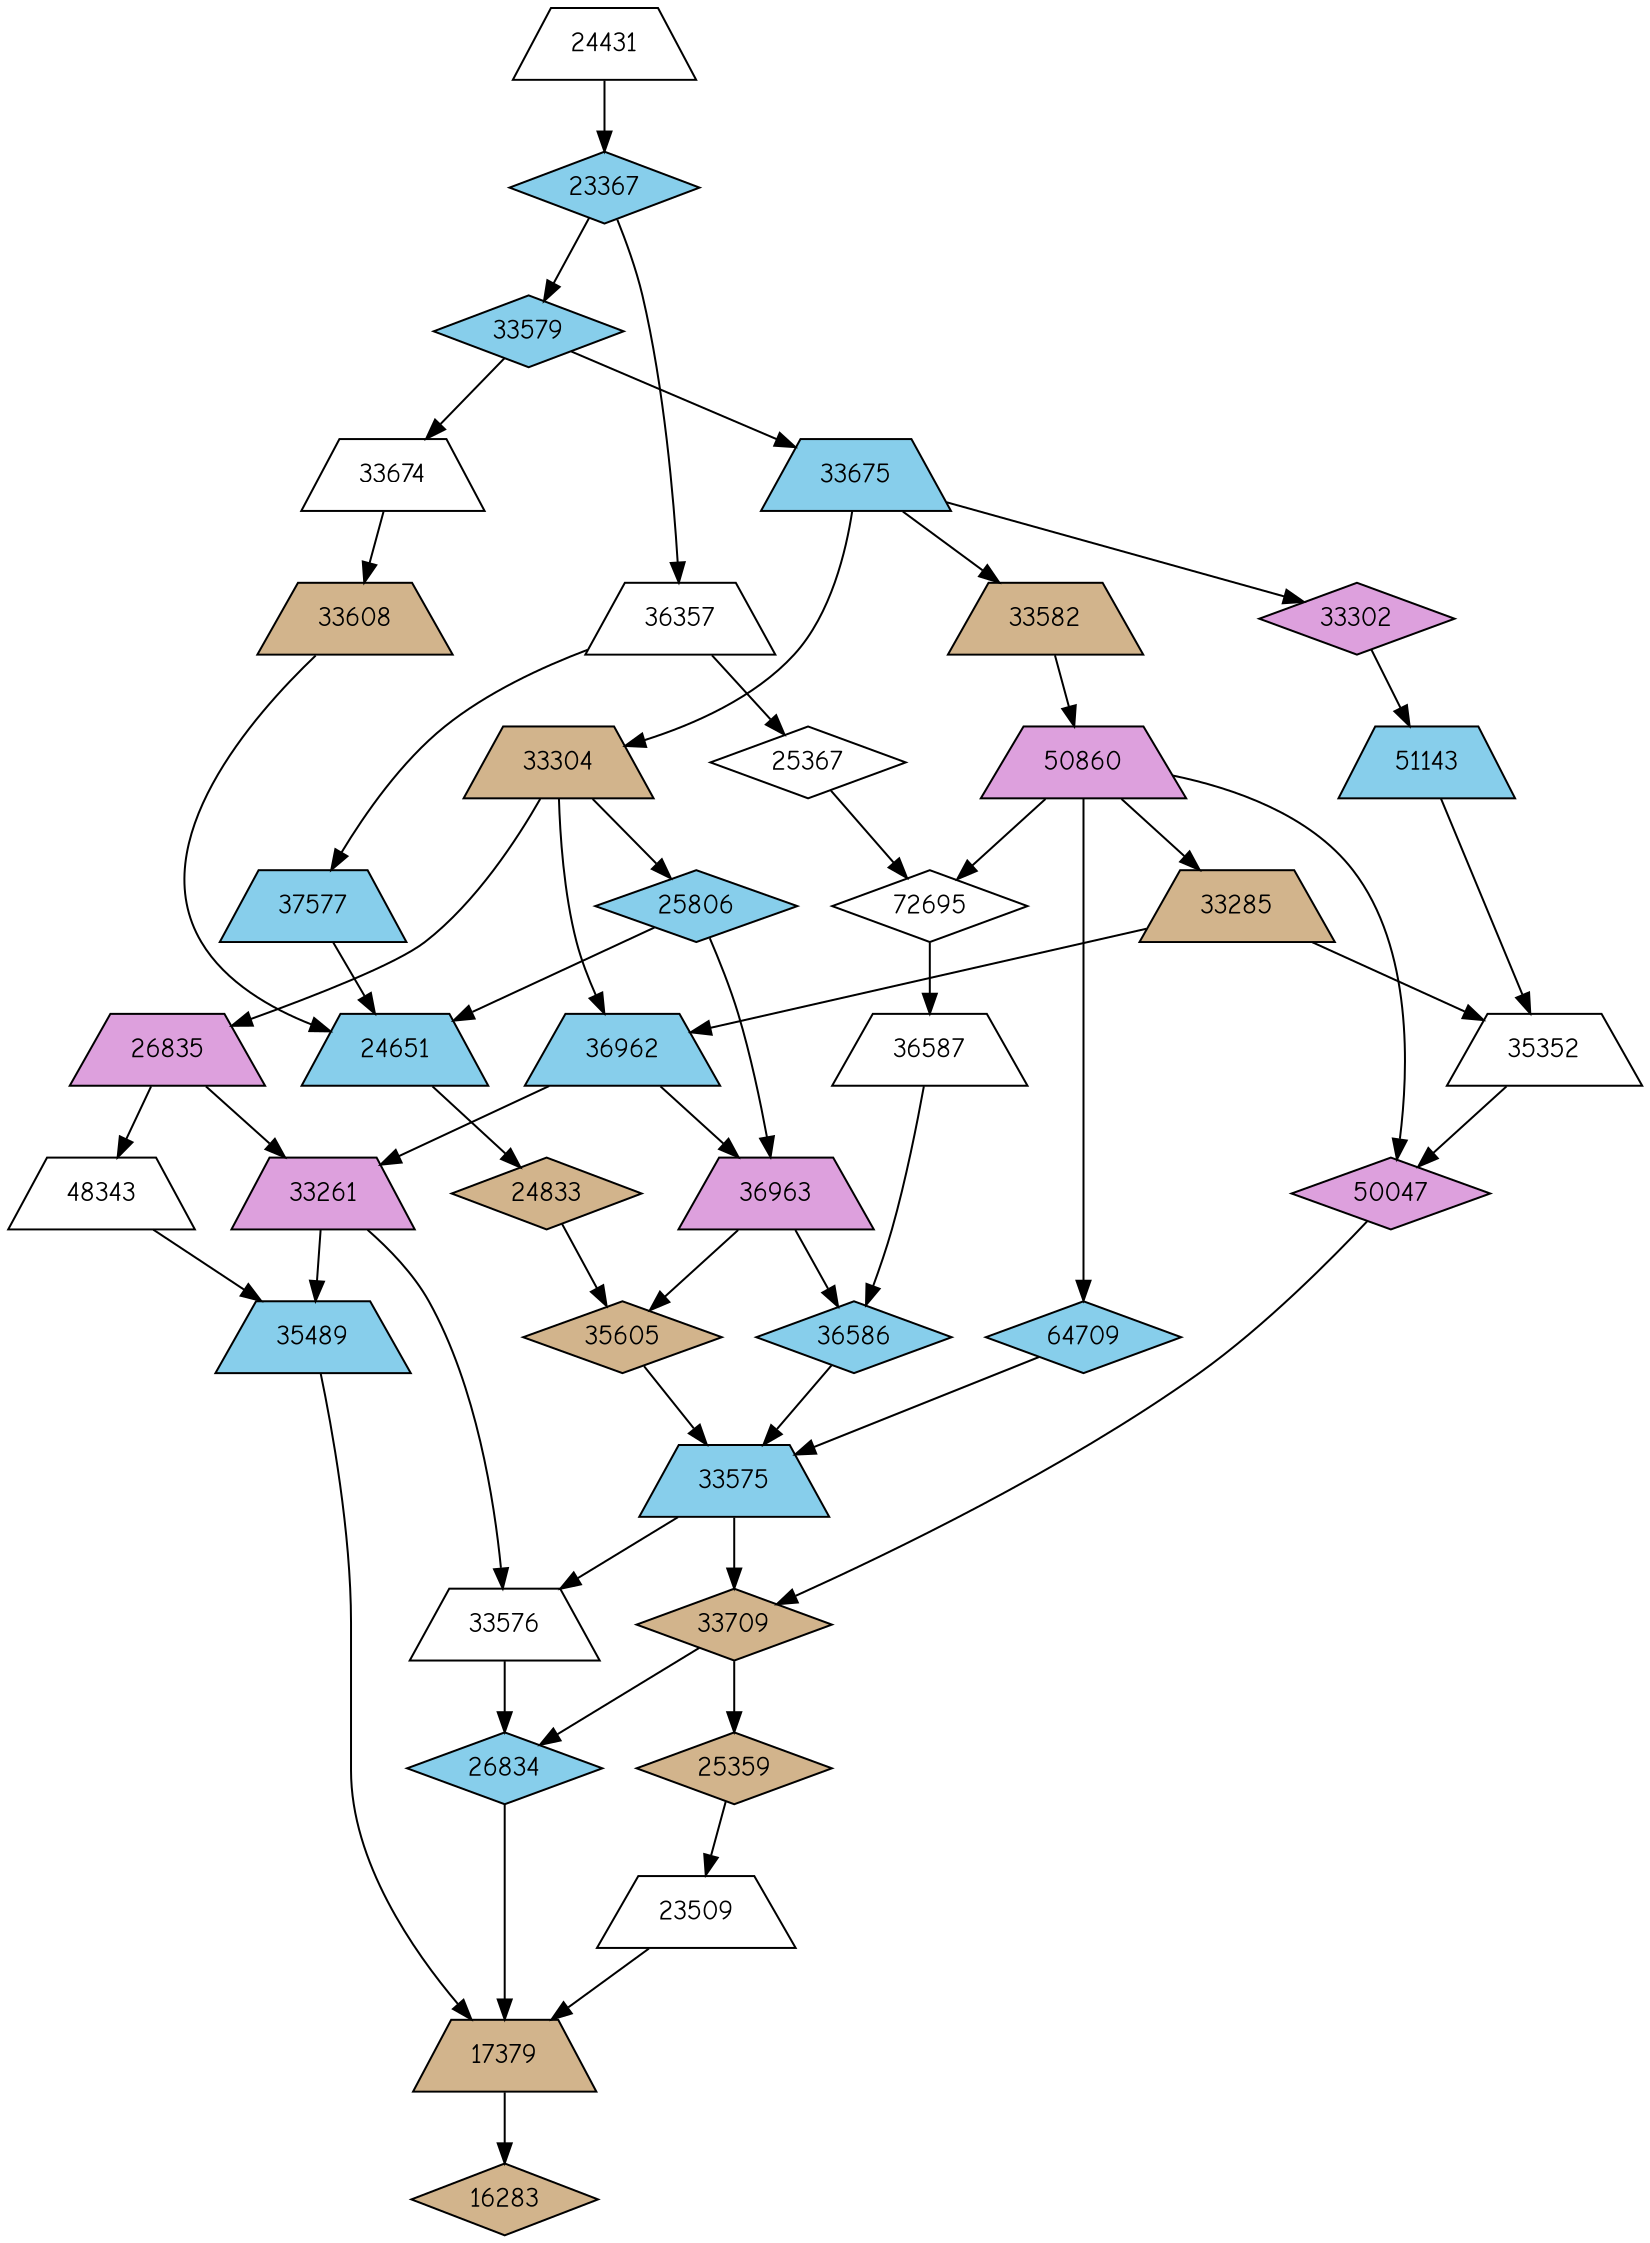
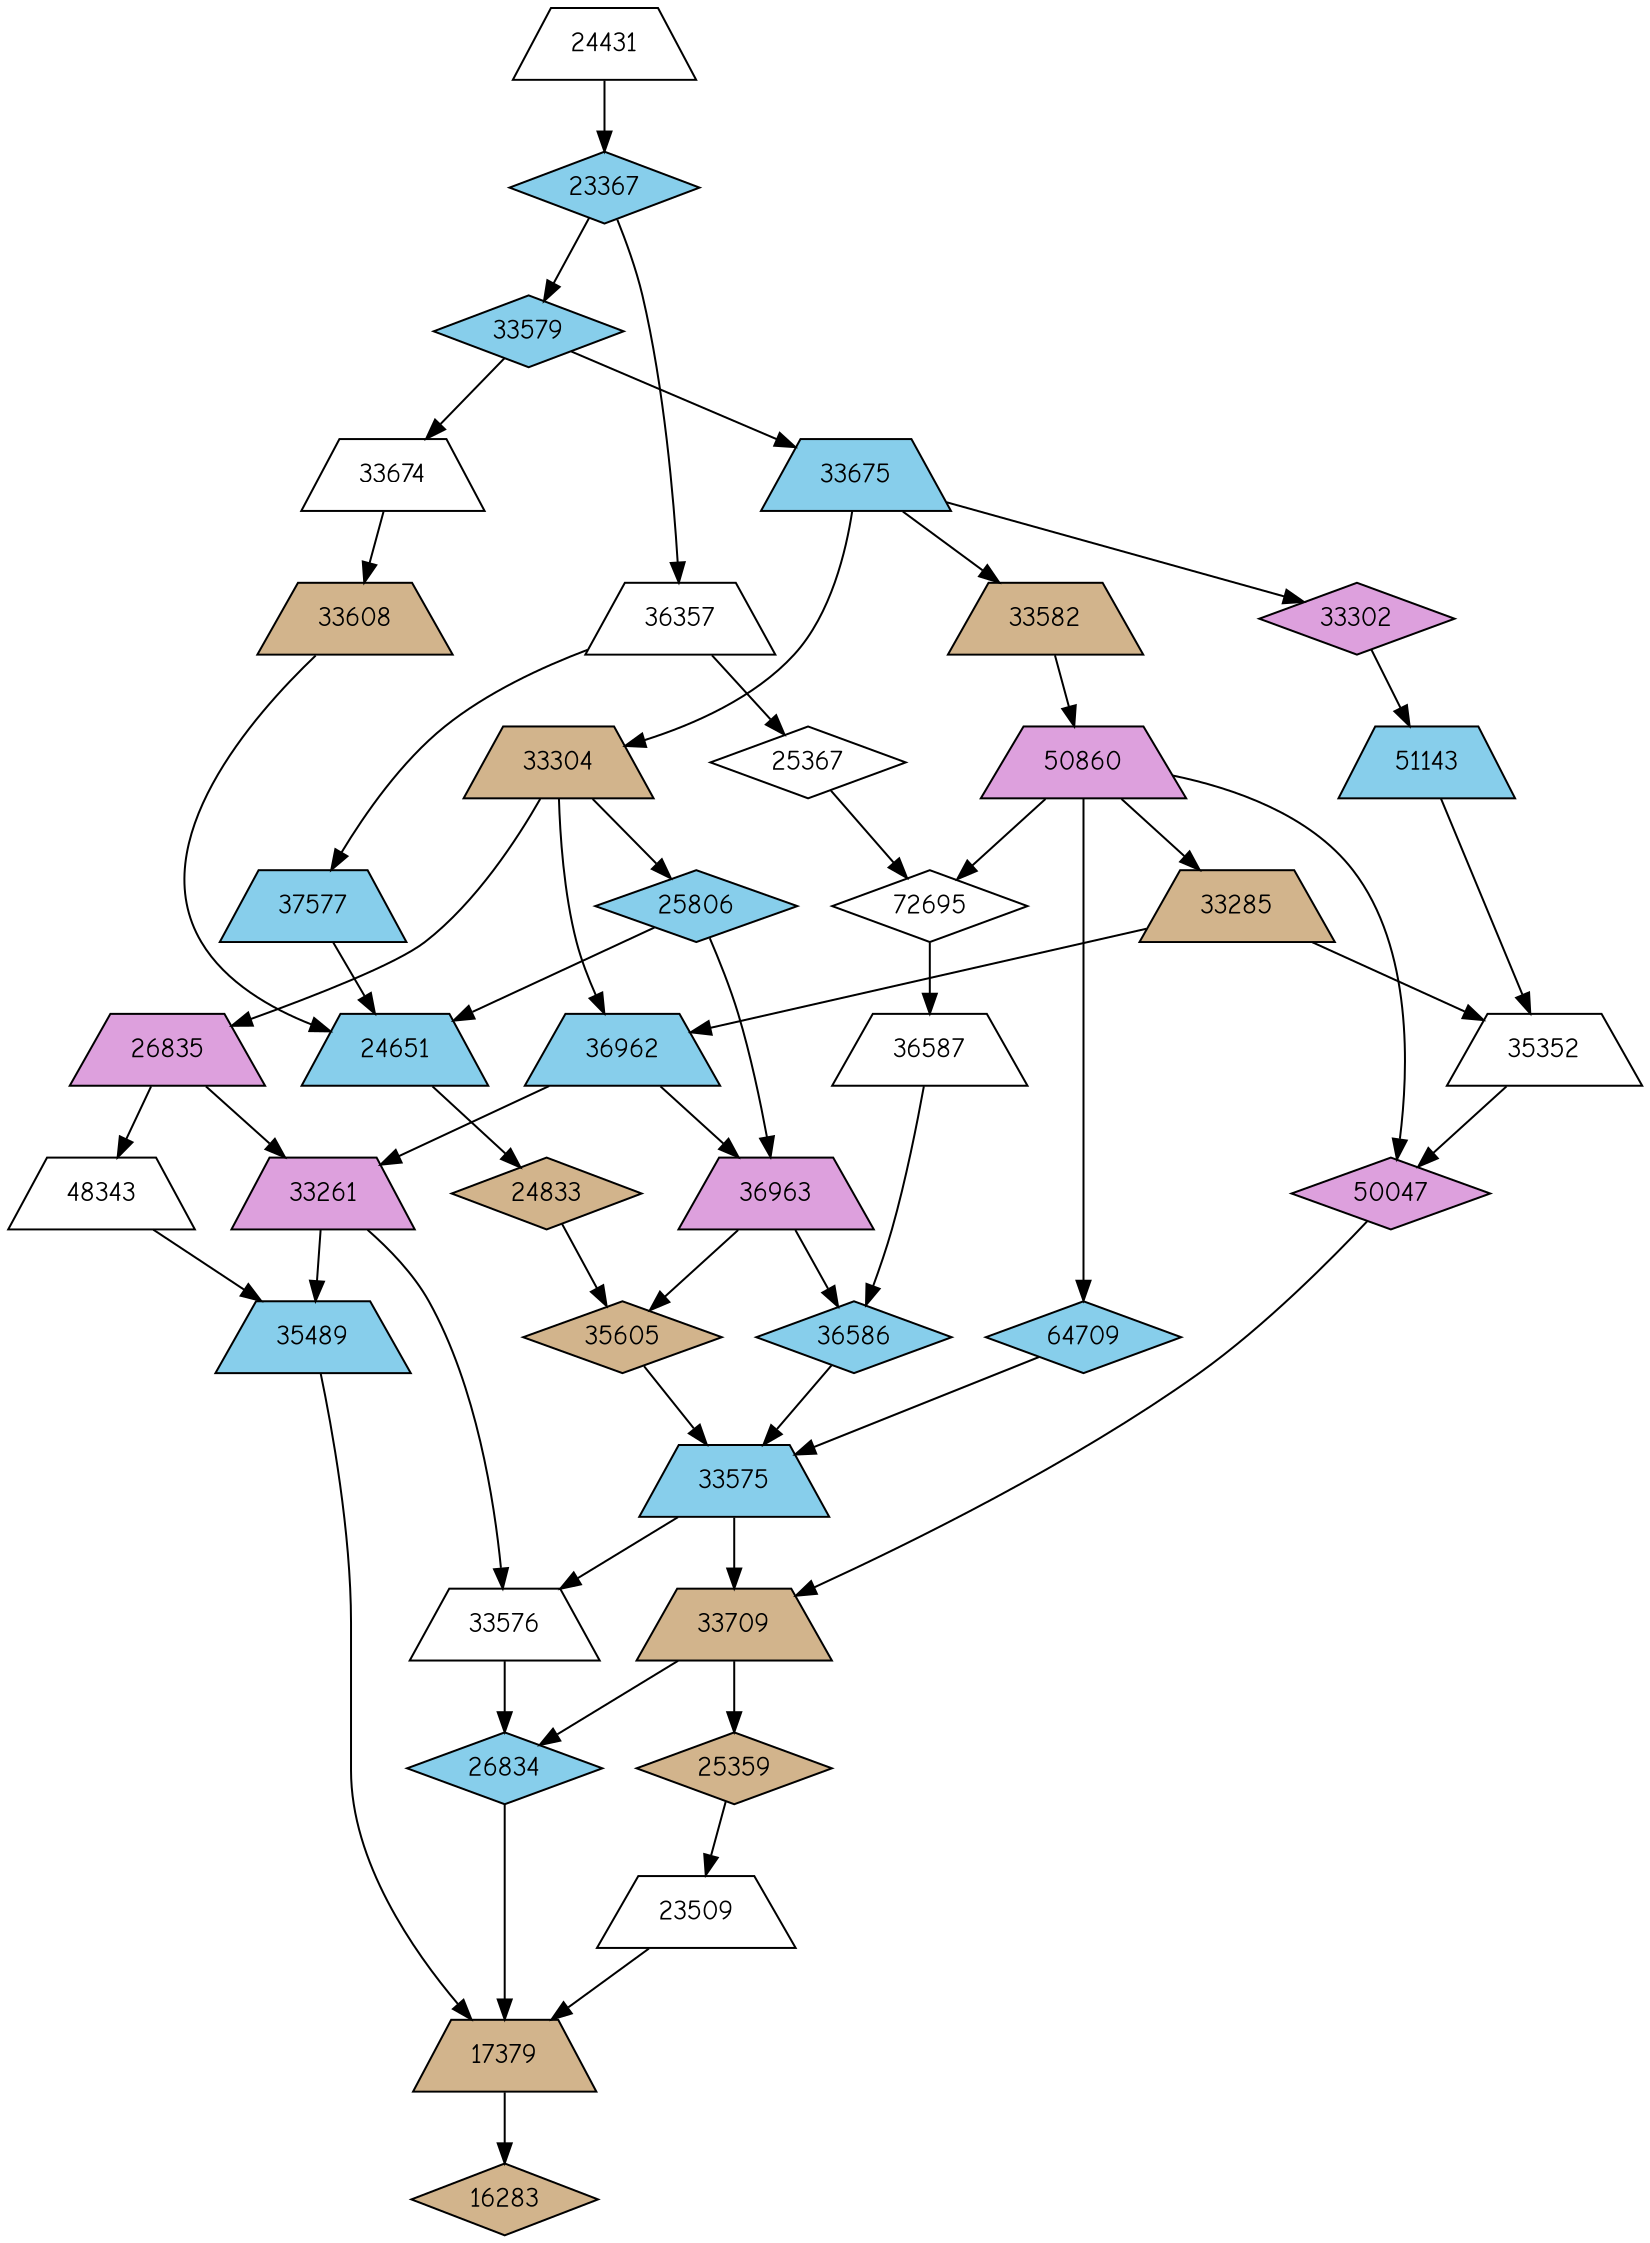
node "33709": shape diamond -> trapezium
